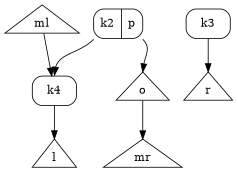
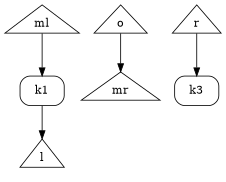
node "k2": removed
edge "k3" -> "r": reversed
node "k4": label "k4" -> "k1"
